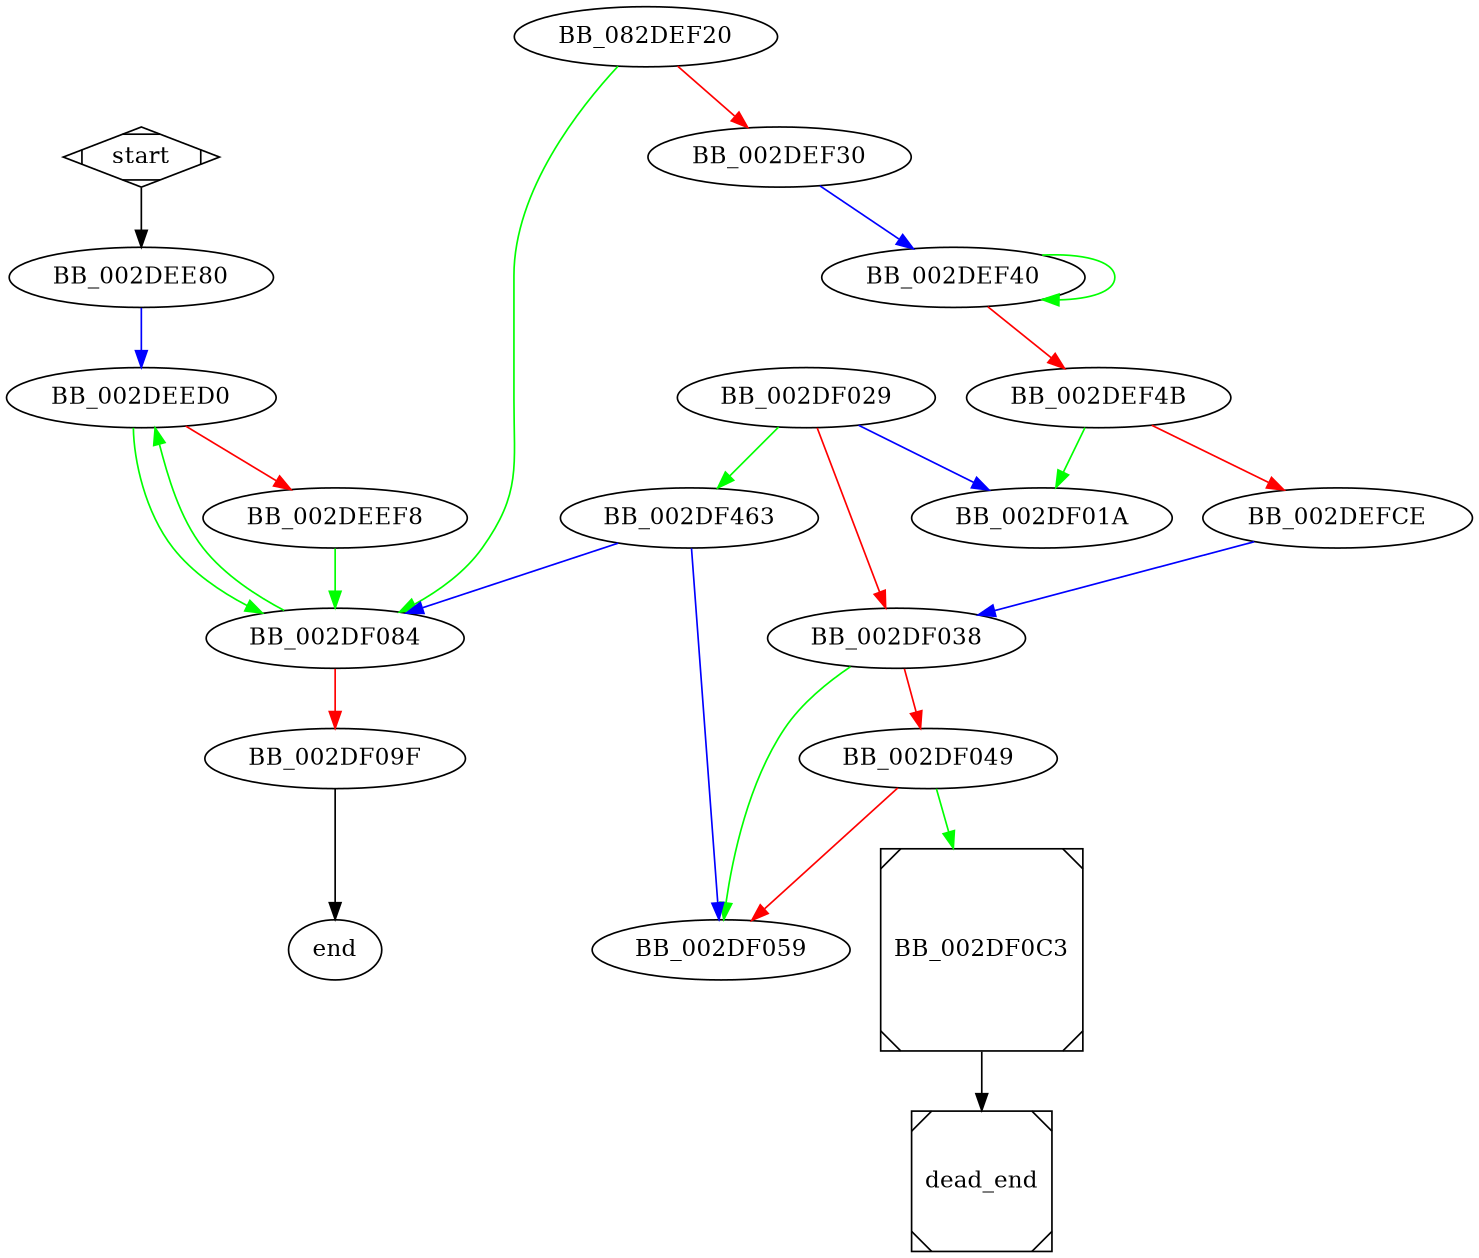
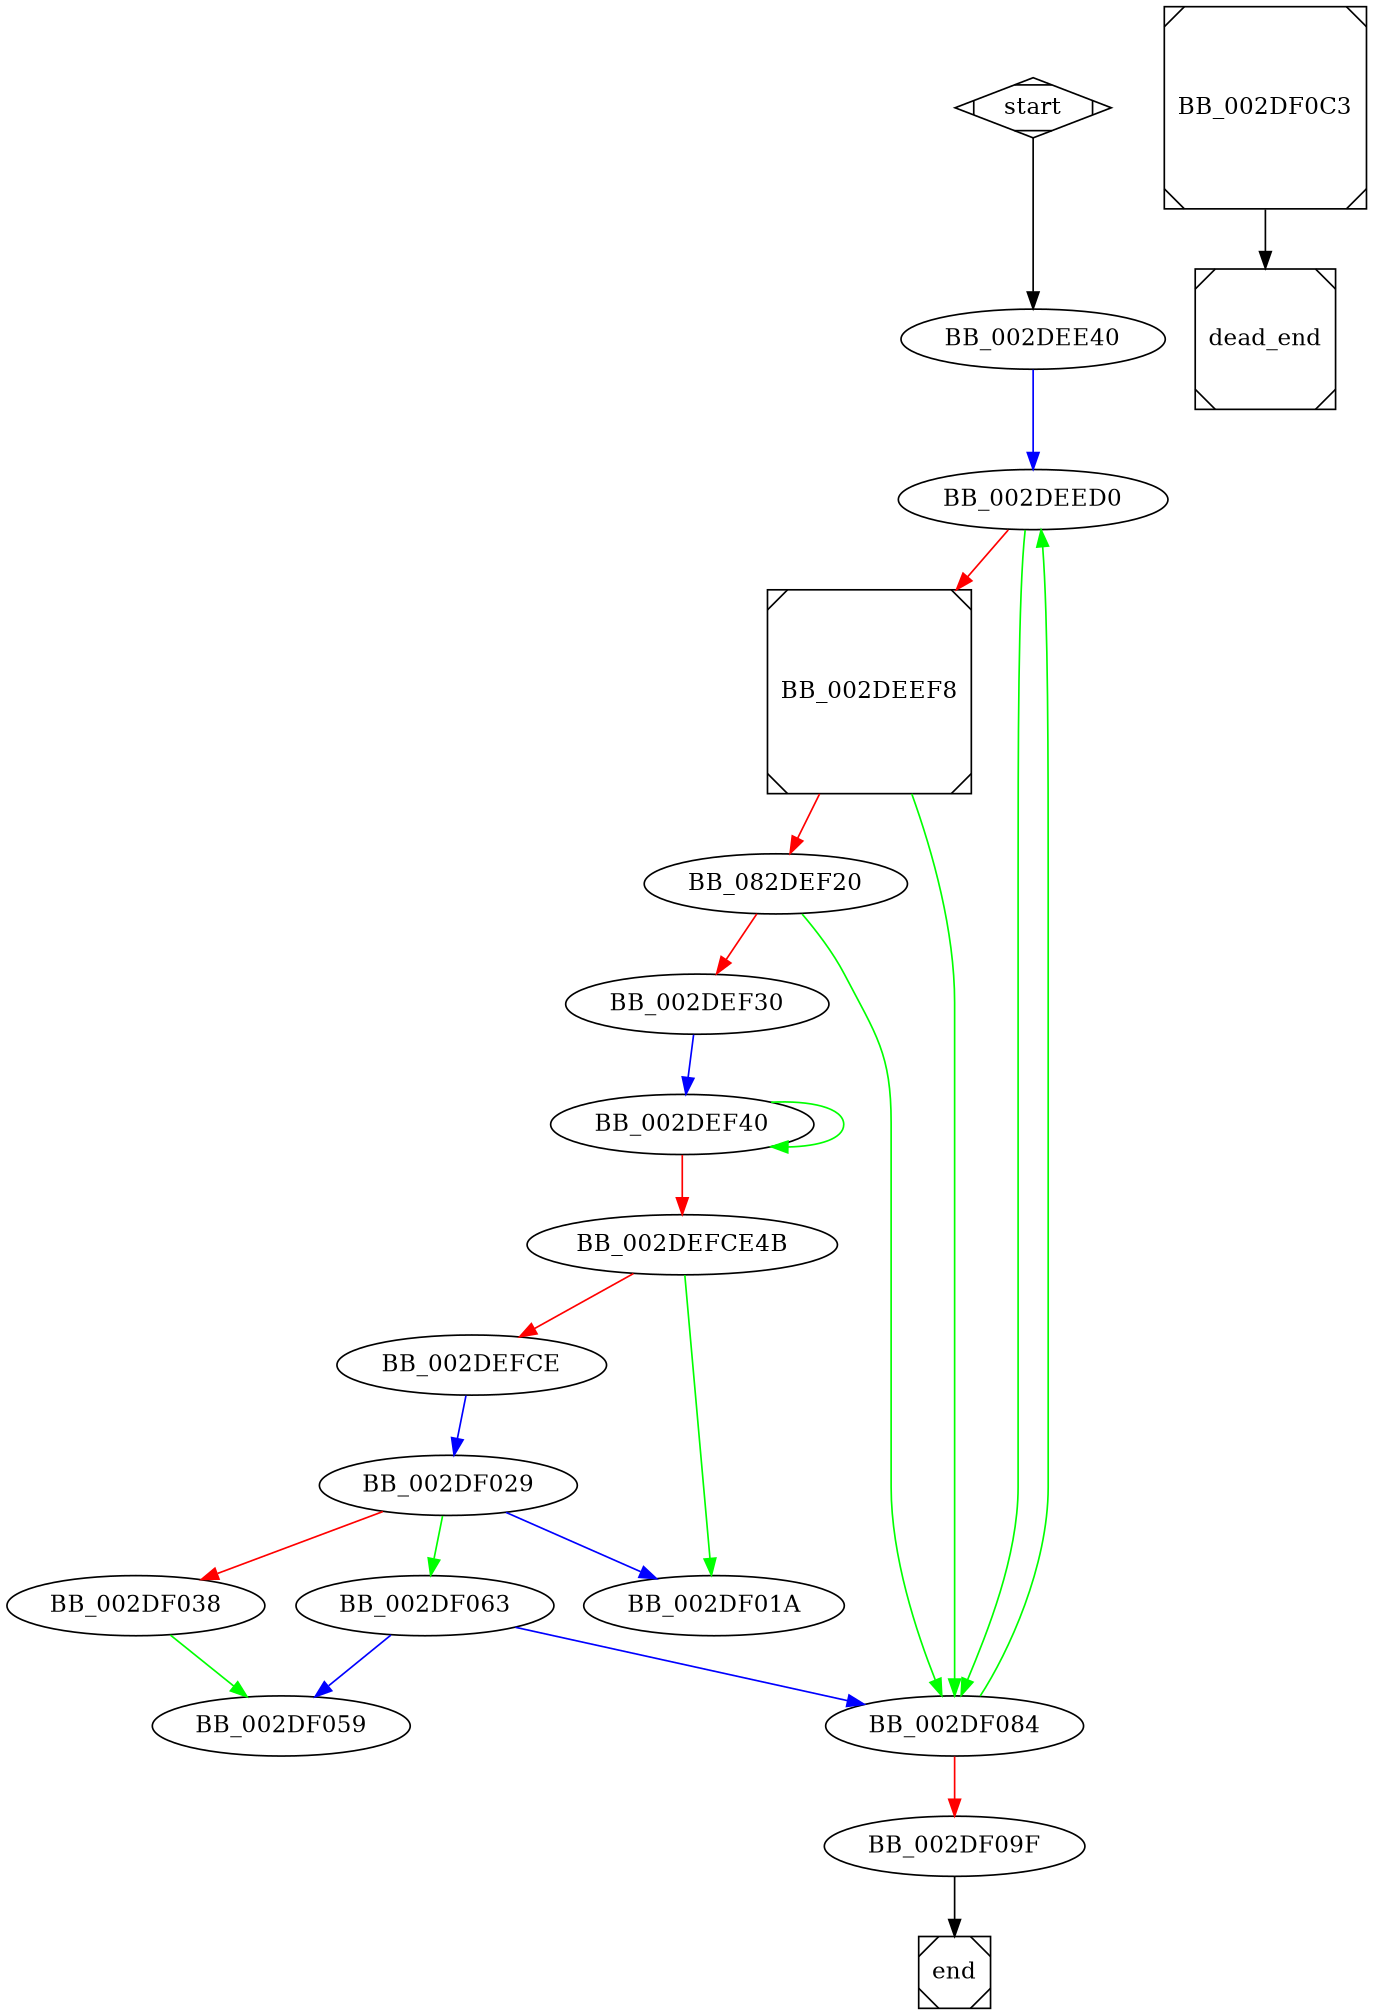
node "BB_002DEE80": label "BB_002DEE80" -> "BB_002DEE40"
node "BB_002DEF4B": label "BB_002DEF4B" -> "BB_002DEFCE4B"
node "BB_002DEEF8": shape ellipse -> Msquare
node "BB_002DF463": label "BB_002DF463" -> "BB_002DF063"
edge "BB_002DEFCE" -> "BB_002DF038": now "BB_002DEFCE" -> "BB_002DF029"
node "BB_002DF049": removed
edge "BB_002DEEF8" -> "BB_082DEF20": added
node "end": shape ellipse -> Msquare
